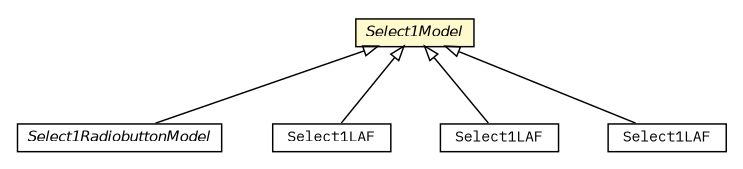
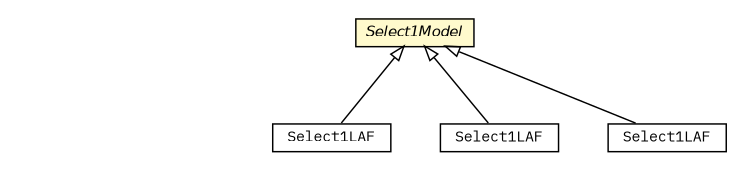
node "Select1RadiobuttonModel": removed
